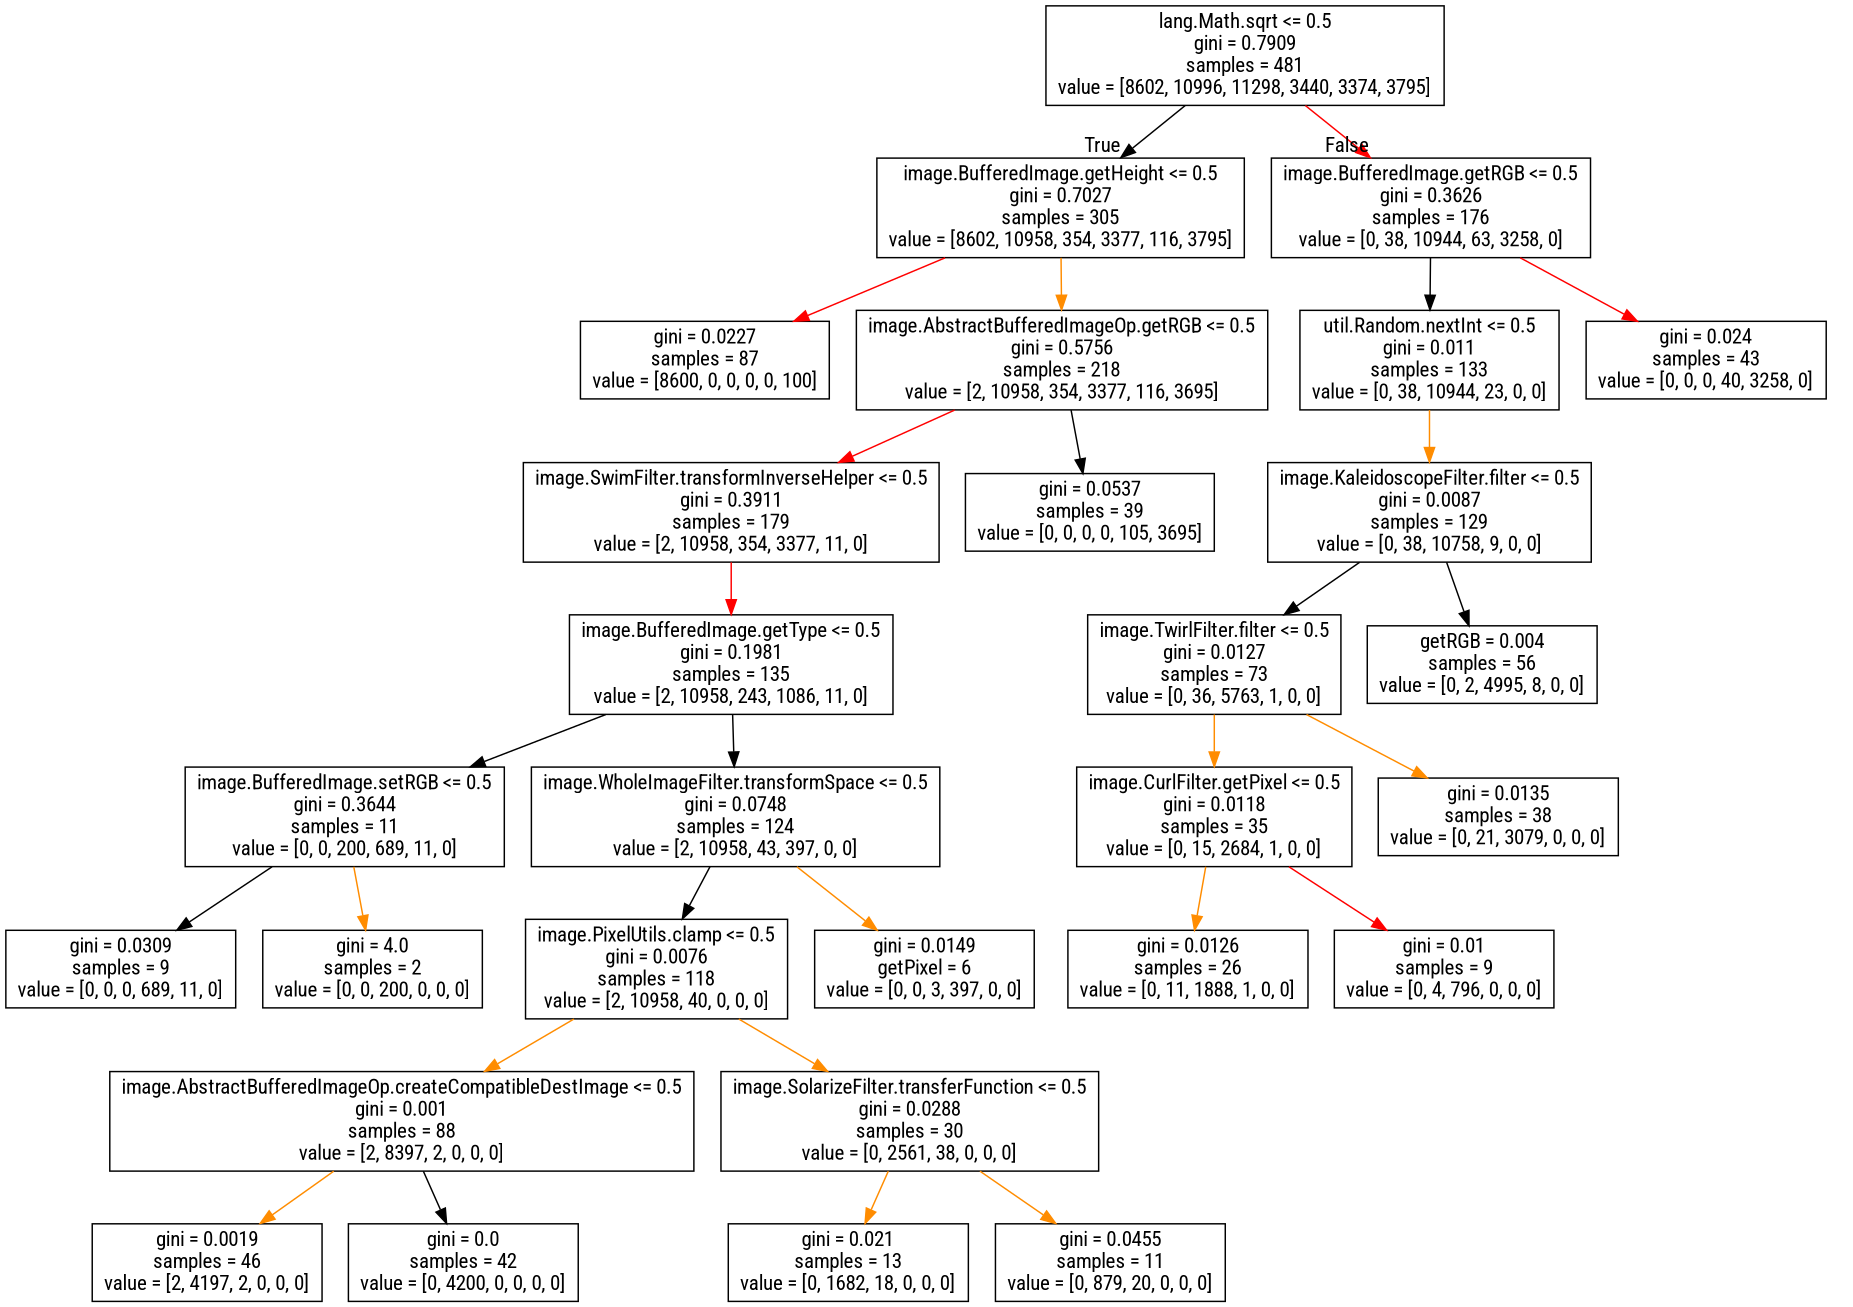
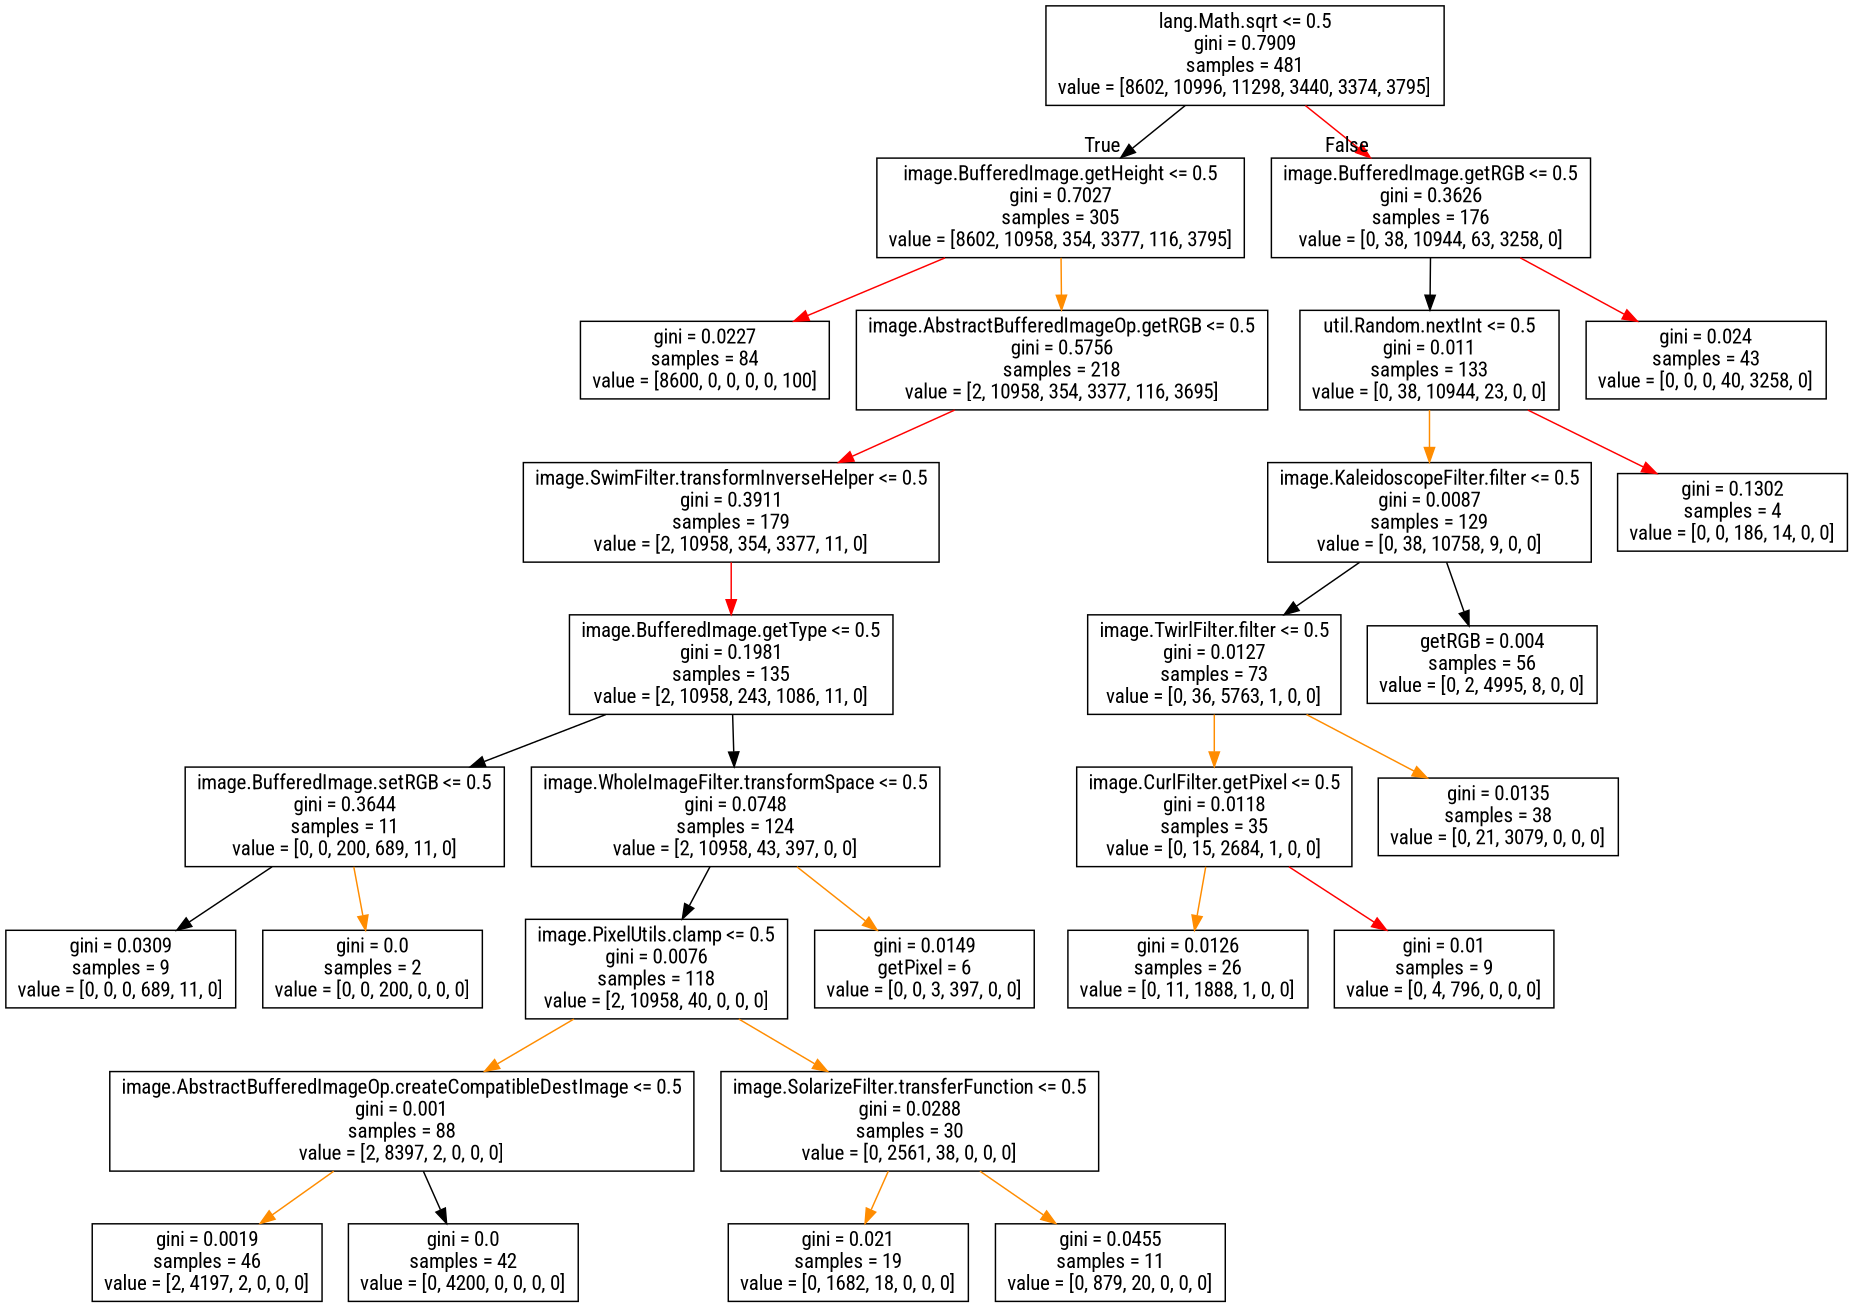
node "gini = 0.0227 samples = 87 value = [8600, 0, 0, 0, 0, 100]": label "gini = 0.0227 samples = 87 value = [8600, 0, 0, 0, 0, 100]" -> "gini = 0.0227 samples = 84 value = [8600, 0, 0, 0, 0, 100]"
node "gini = 0.0537 samples = 39 value = [0, 0, 0, 0, 105, 3695]": removed
node "gini = 0.1302 samples = 4 value = [0, 0, 186, 14, 0, 0]": added
node "gini = 4.0 samples = 2 value = [0, 0, 200, 0, 0, 0]": label "gini = 4.0 samples = 2 value = [0, 0, 200, 0, 0, 0]" -> "gini = 0.0 samples = 2 value = [0, 0, 200, 0, 0, 0]"
node "gini = 0.021 samples = 13 value = [0, 1682, 18, 0, 0, 0]": label "gini = 0.021 samples = 13 value = [0, 1682, 18, 0, 0, 0]" -> "gini = 0.021 samples = 19 value = [0, 1682, 18, 0, 0, 0]"
